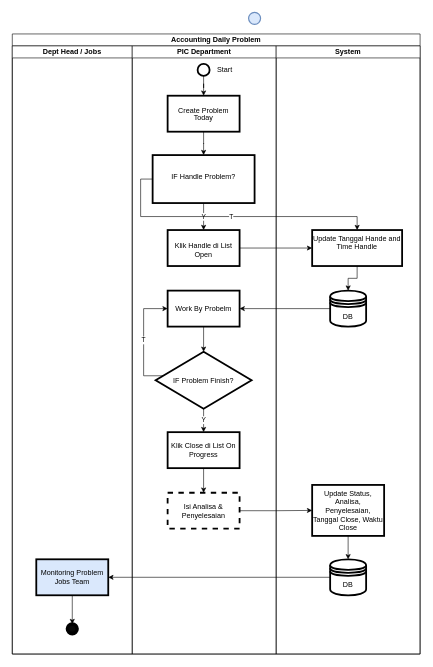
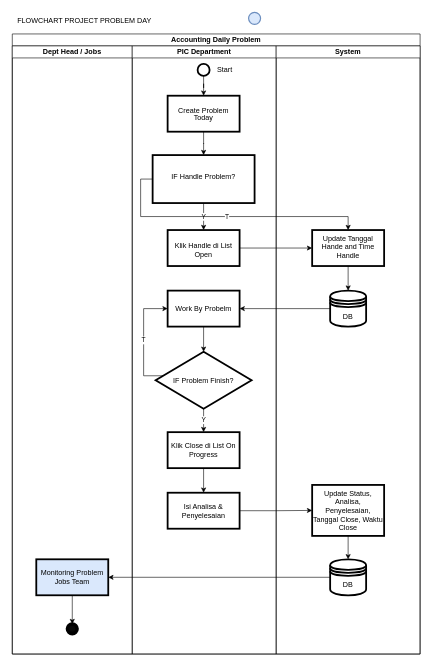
node "FLOWCHART PROJECT PROBLEM DAY": added
node "Update Tanggal Hande and Time Handle": size 90x36 -> 72x36
node "Isi Analisa & Penyelesaian": style dashed -> solid
